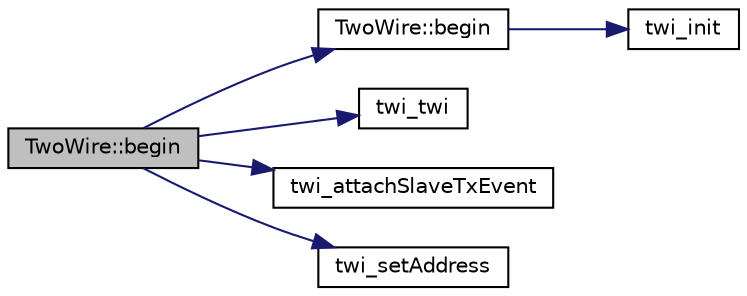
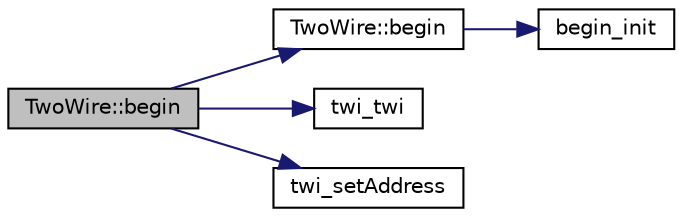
node "twi_init": label "twi_init" -> "begin_init"
node "twi_attachSlaveTxEvent": removed
